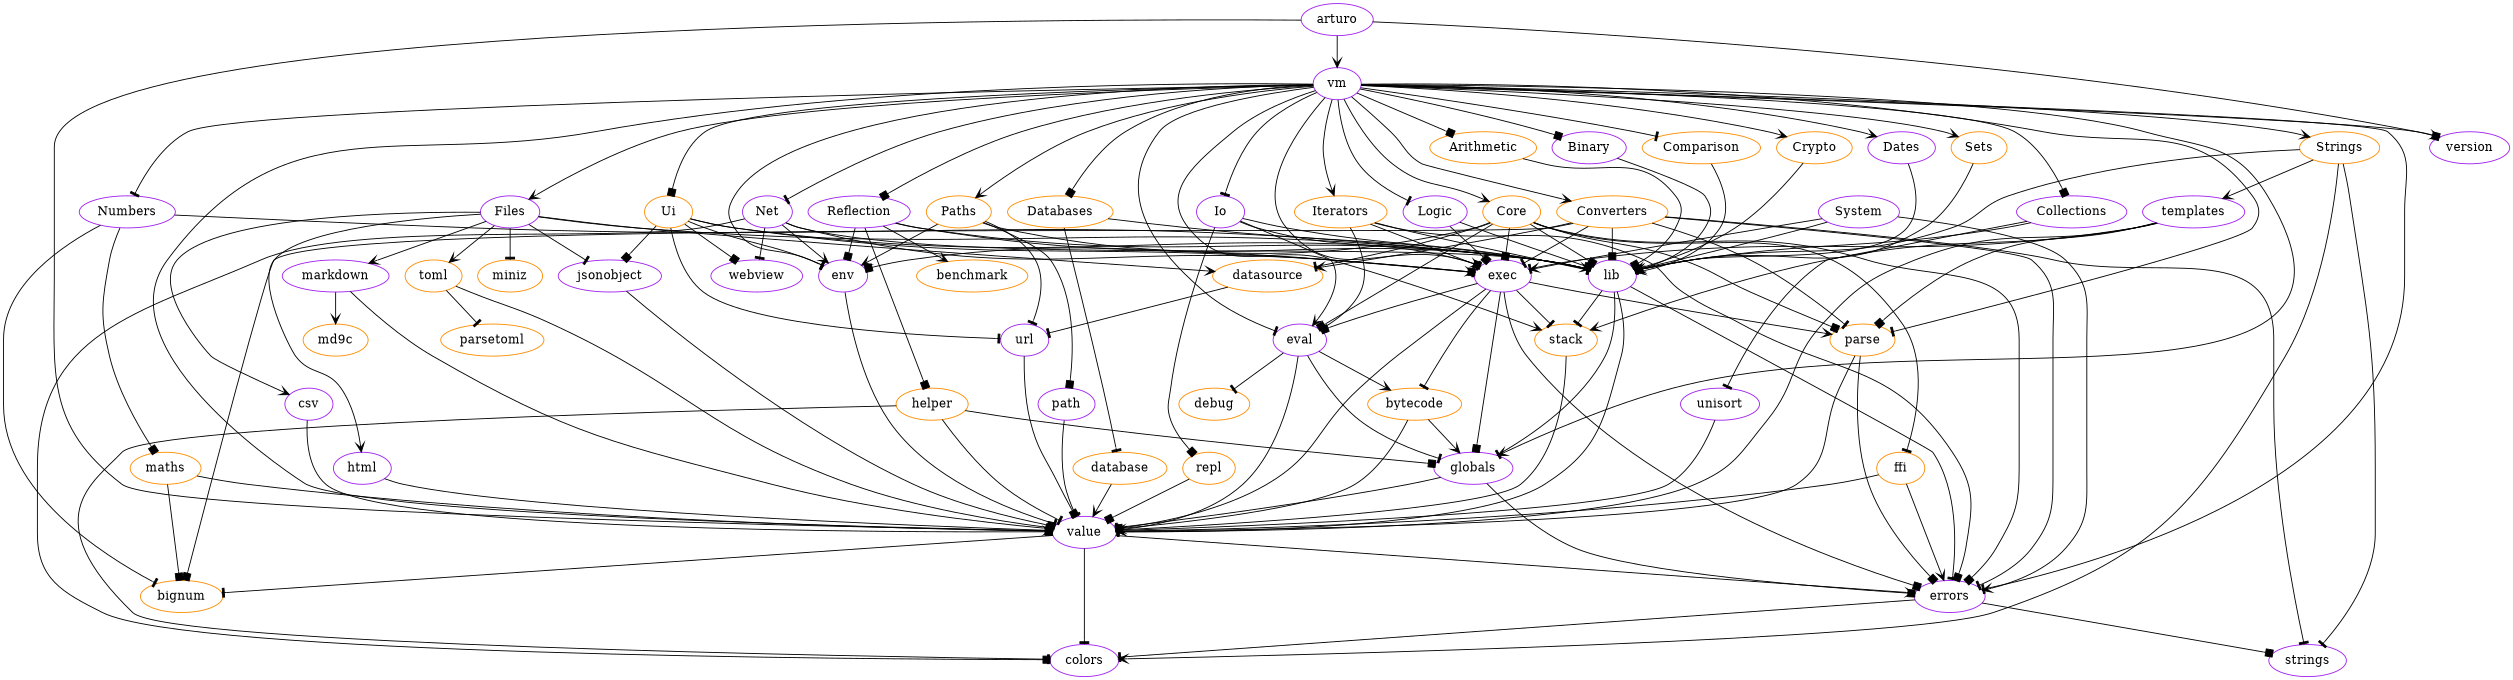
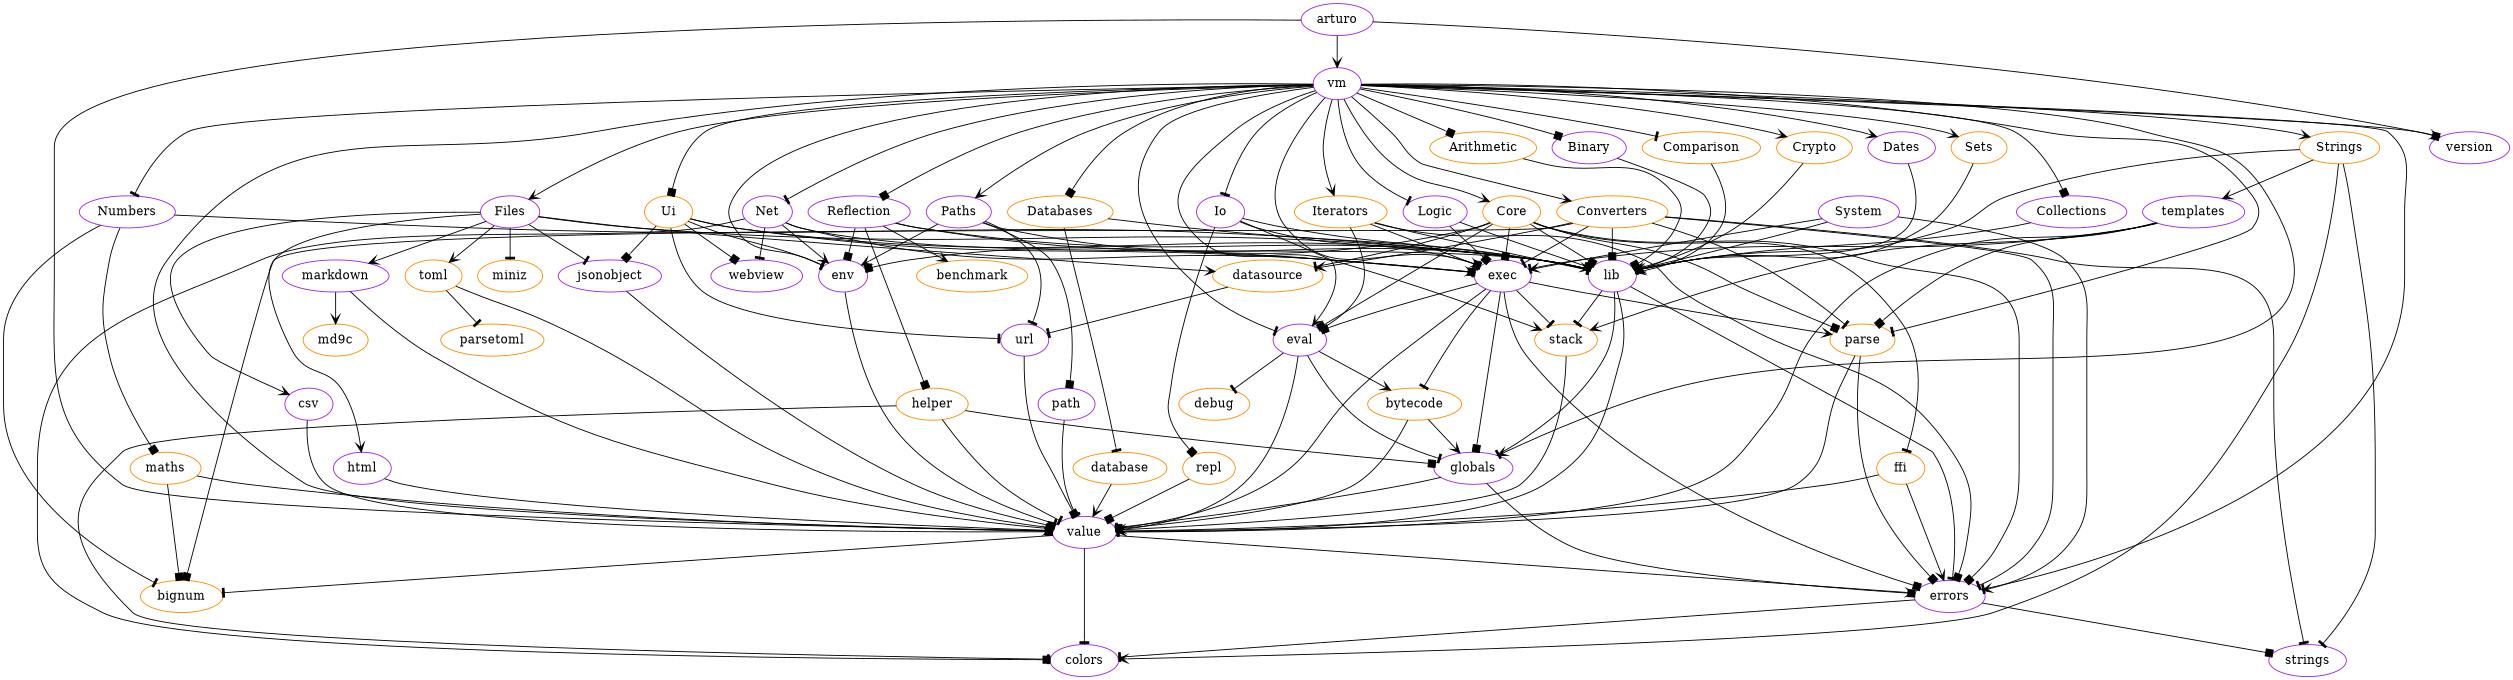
node "Paths": color darkorange -> purple
node "unisort": removed
